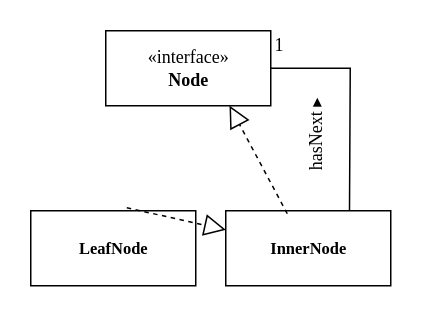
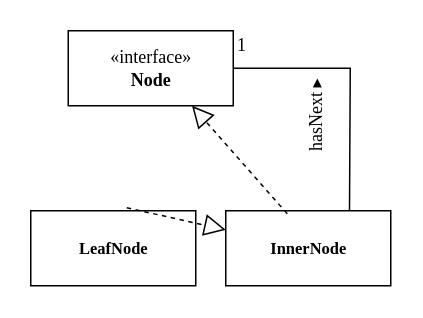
node "«interface» Node": moved (188, 68) -> (151, 68)
